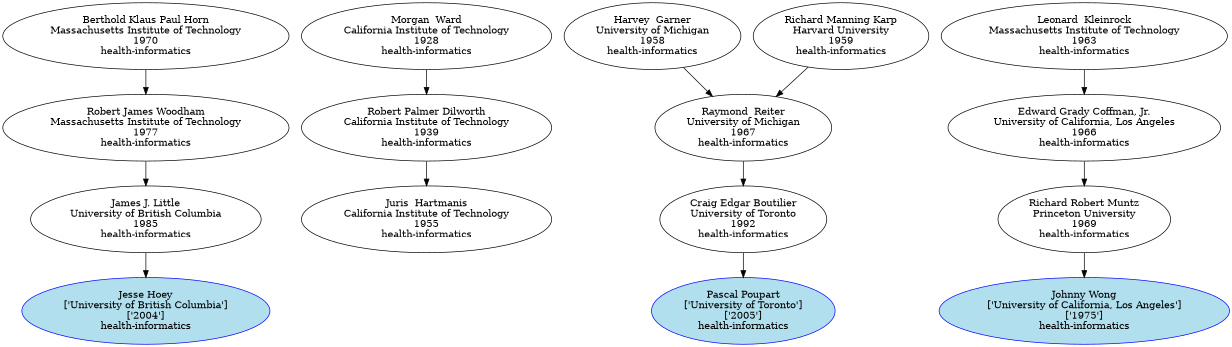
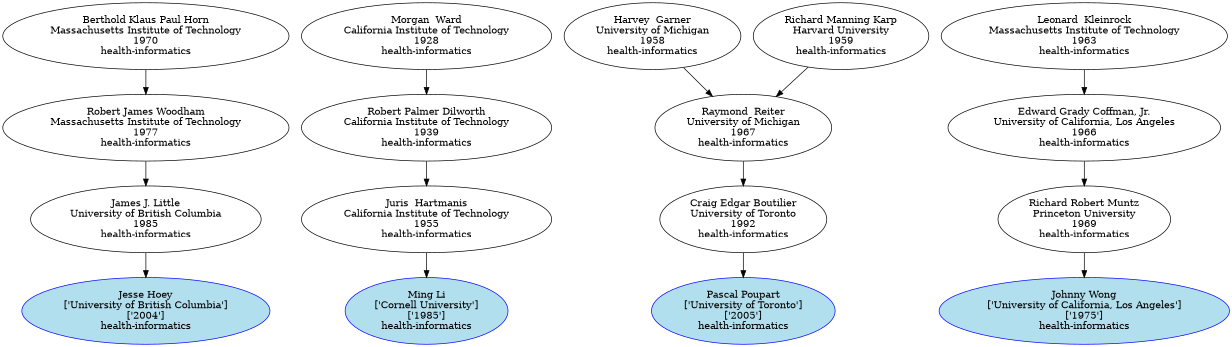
node "Ming Li ['Cornell University'] ['1985'] health-informatics": added
